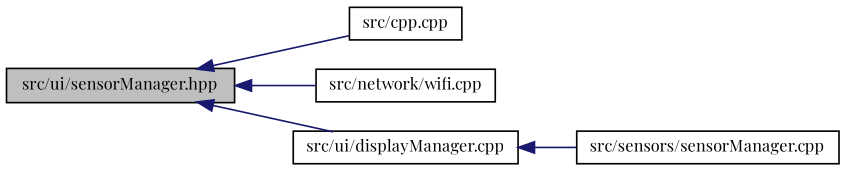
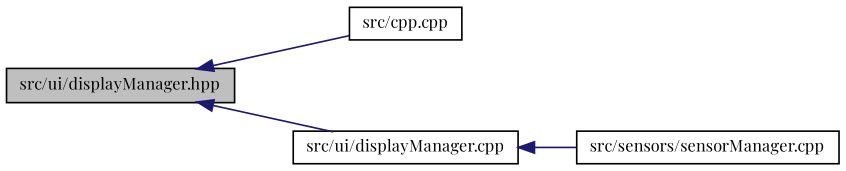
node "src/ui/sensorManager.hpp": label "src/ui/sensorManager.hpp" -> "src/ui/displayManager.hpp"
node "src/network/wifi.cpp": removed
